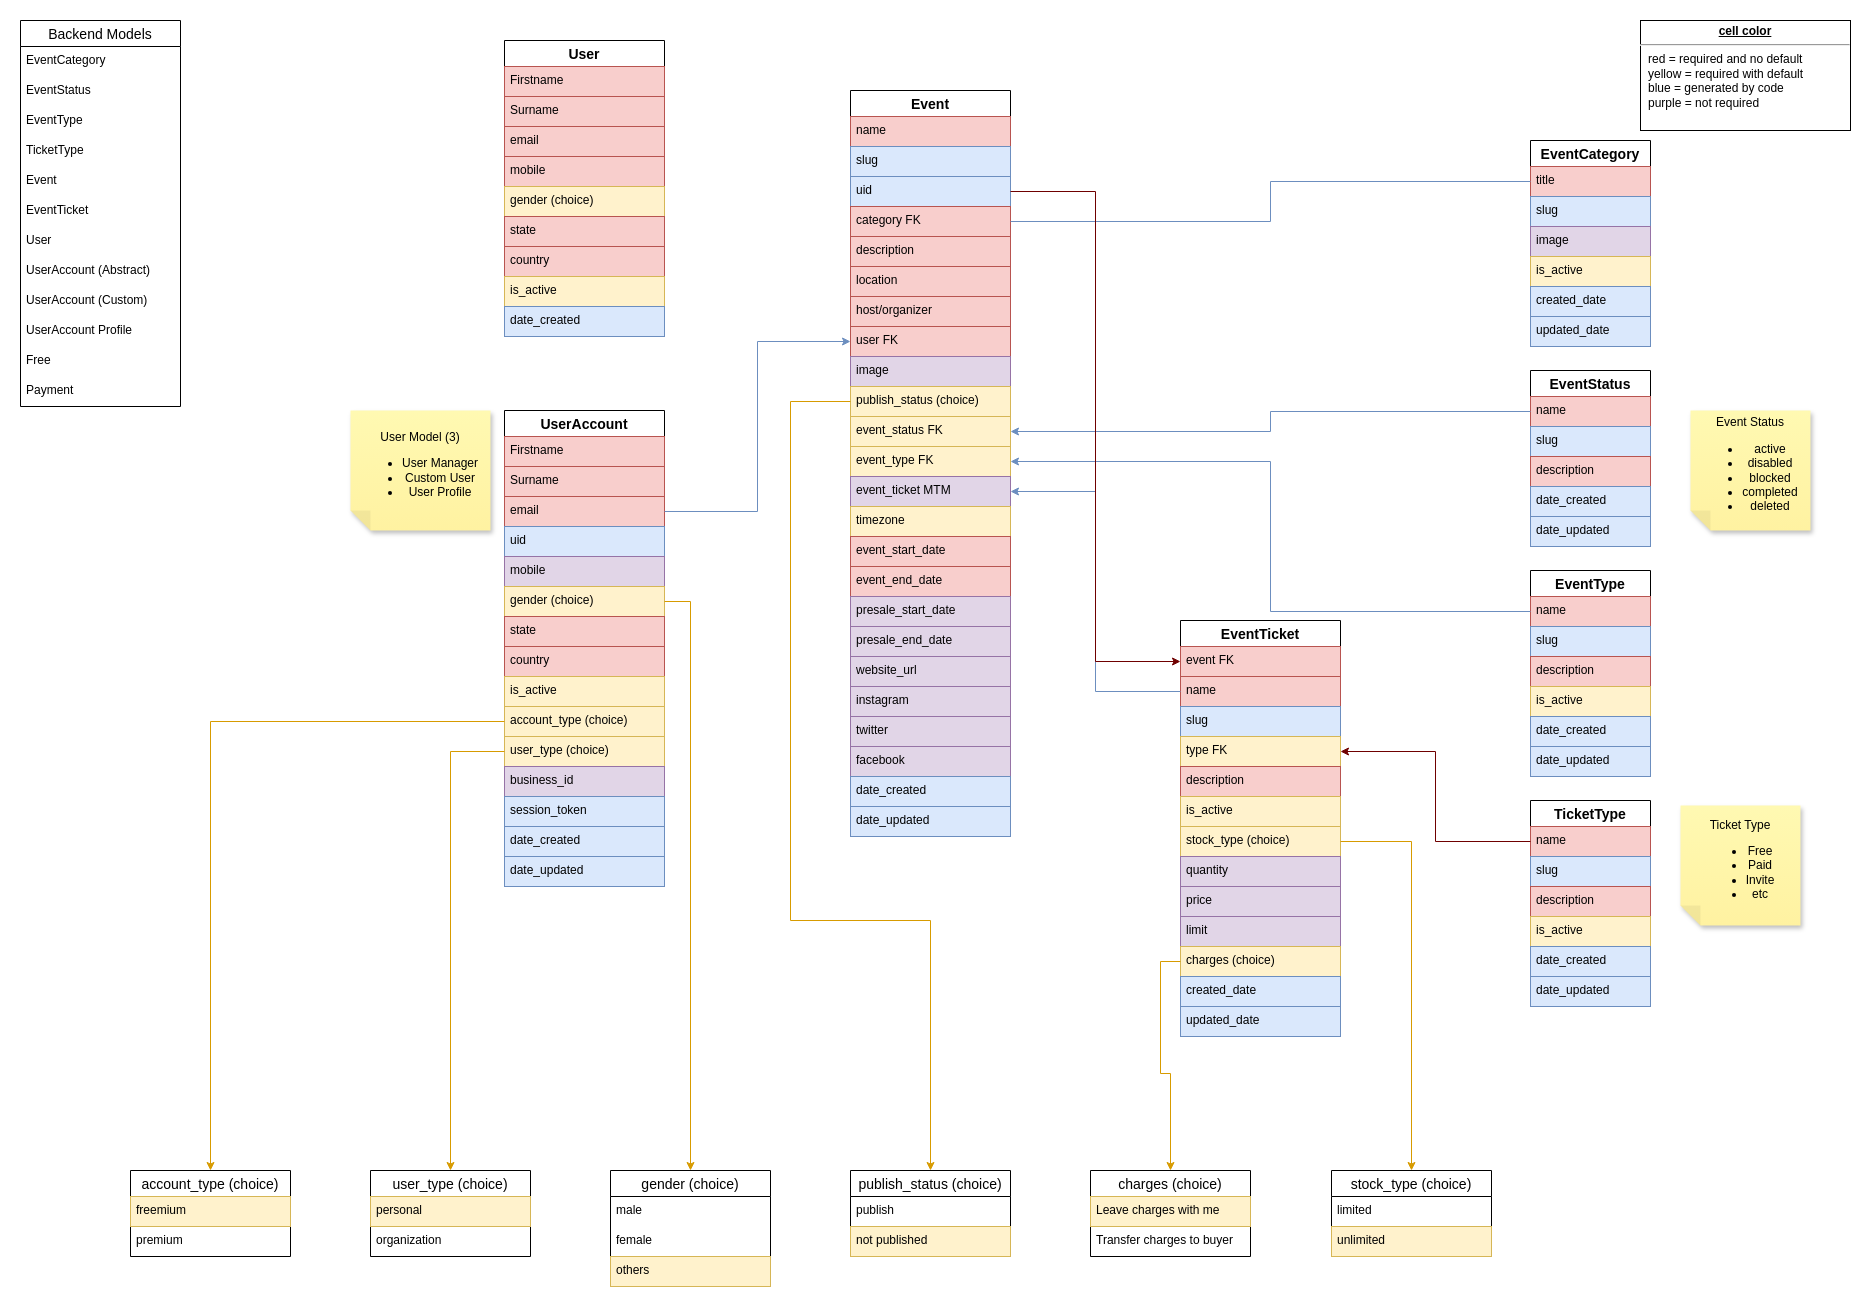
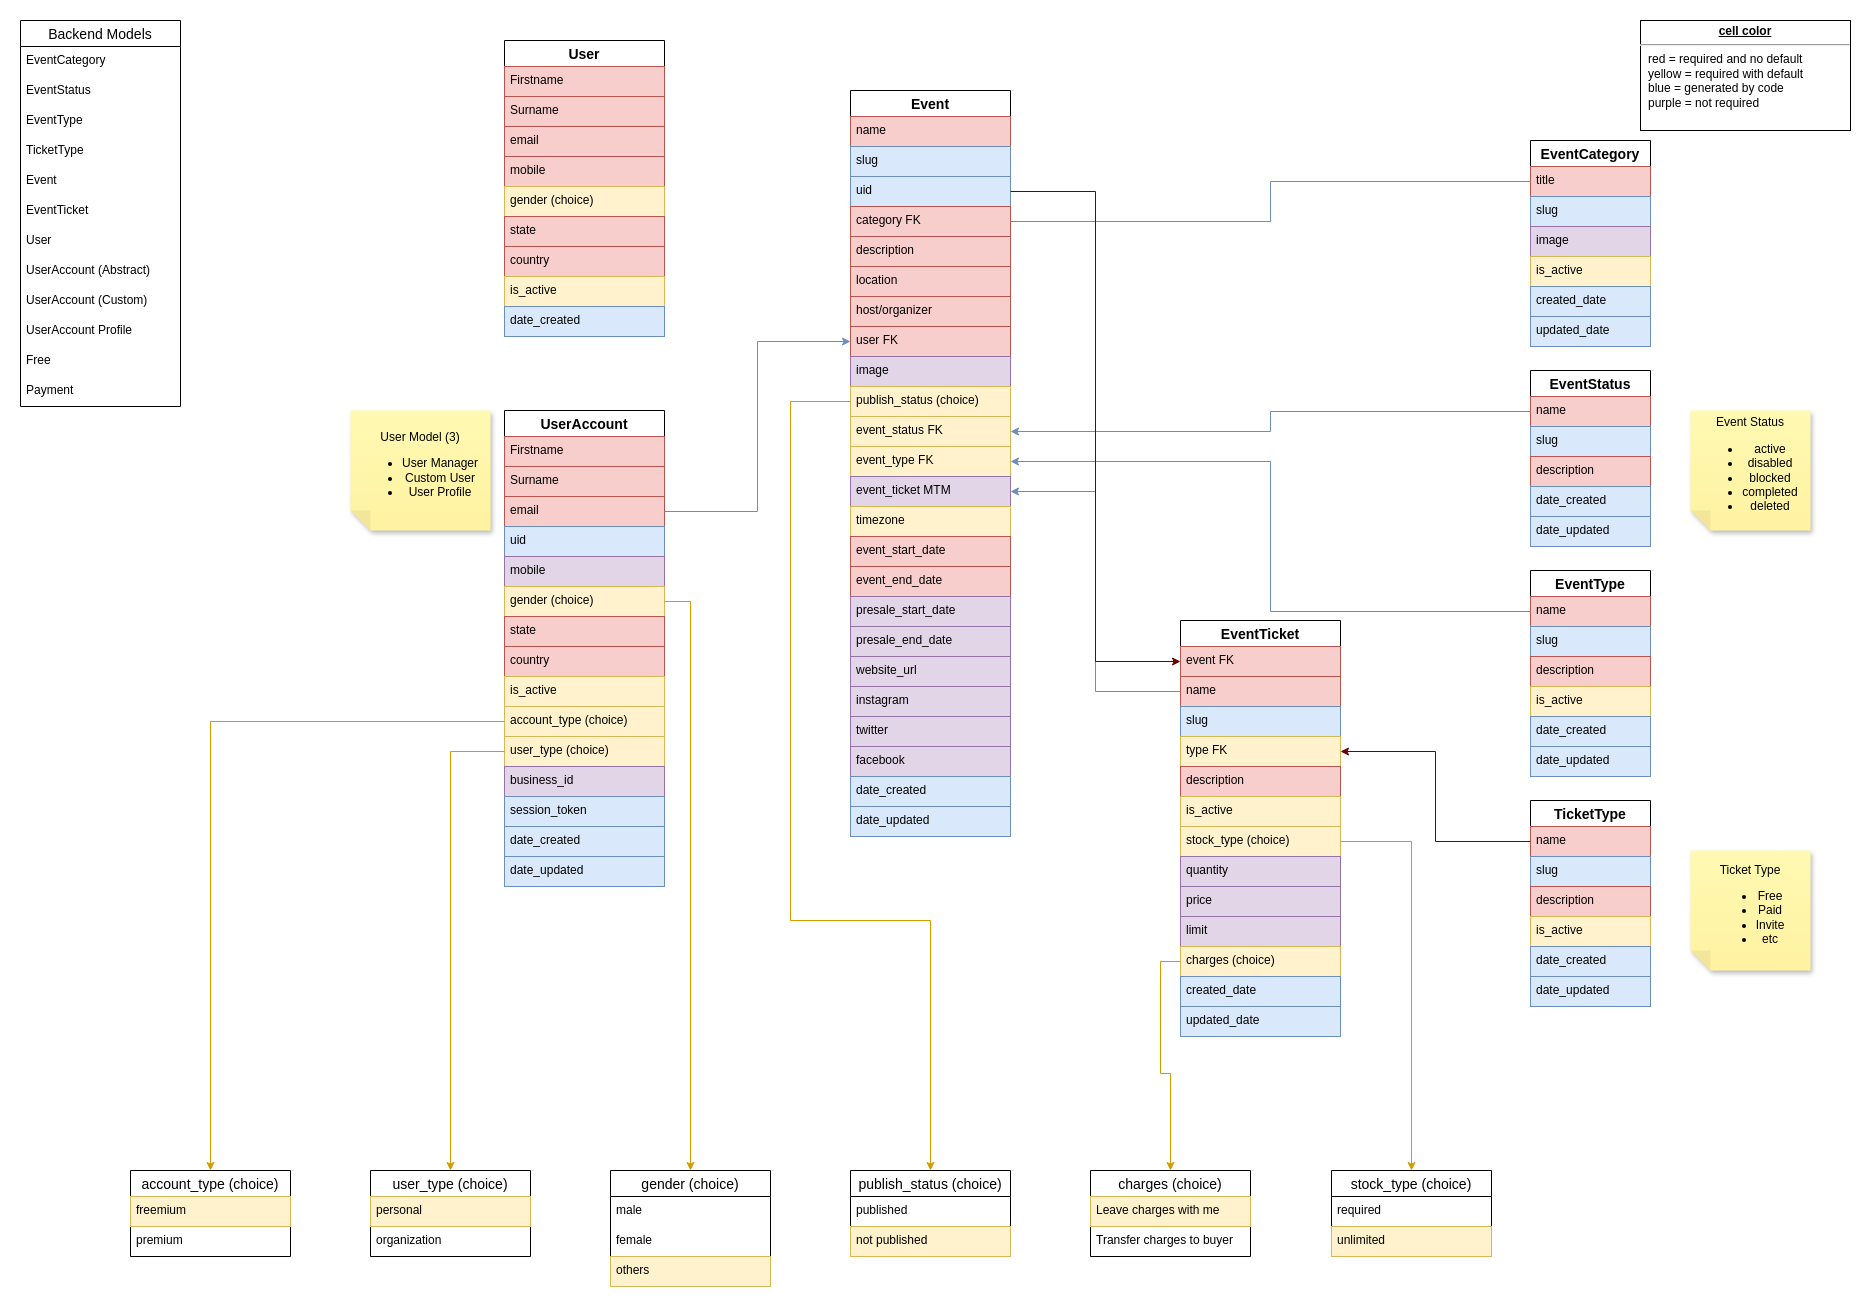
node "Ticket Type Free Paid Invite etc": moved (1741, 866) -> (1751, 911)
node "publish": label "publish" -> "published"
node "limited": label "limited" -> "required"
